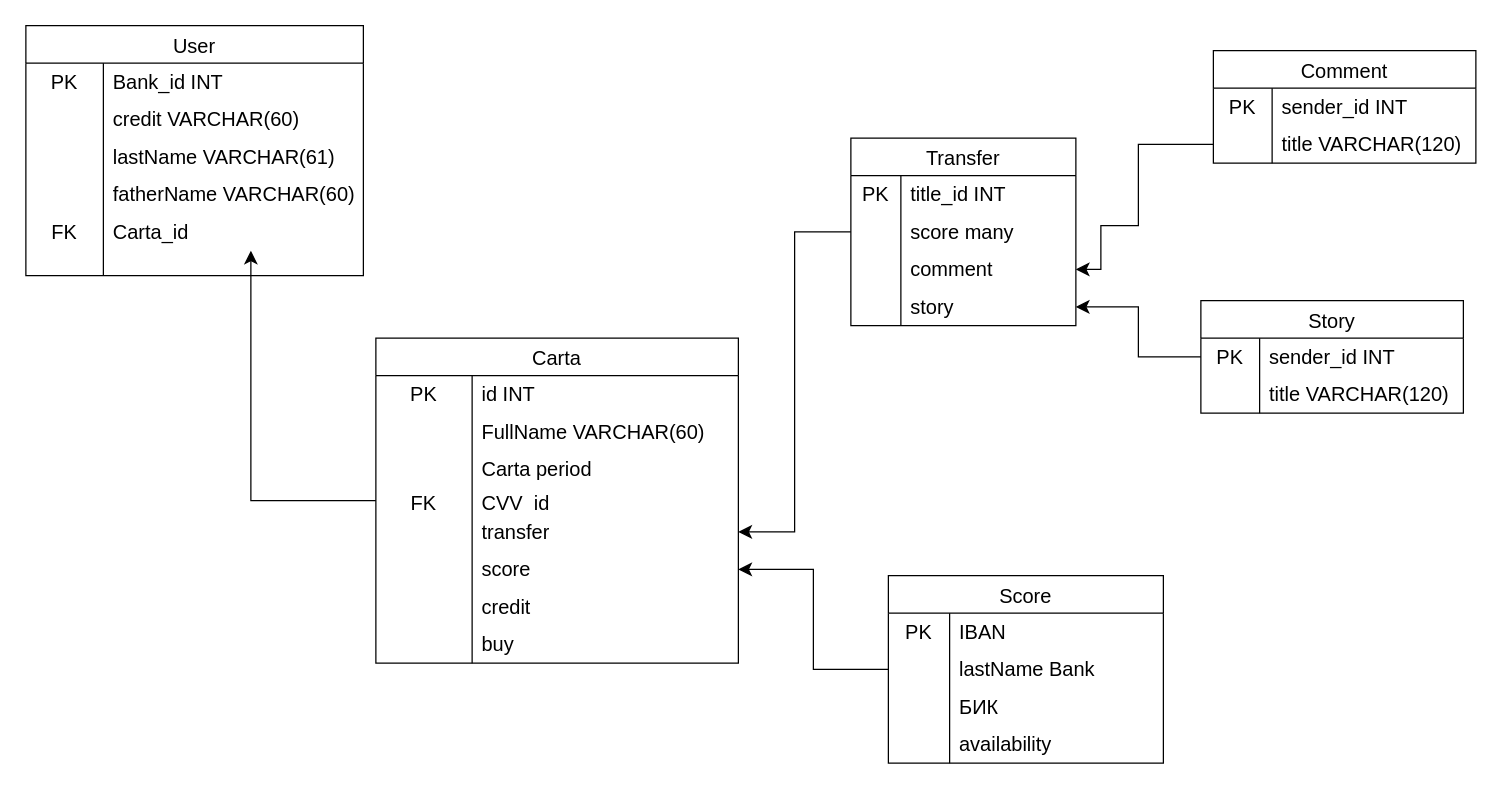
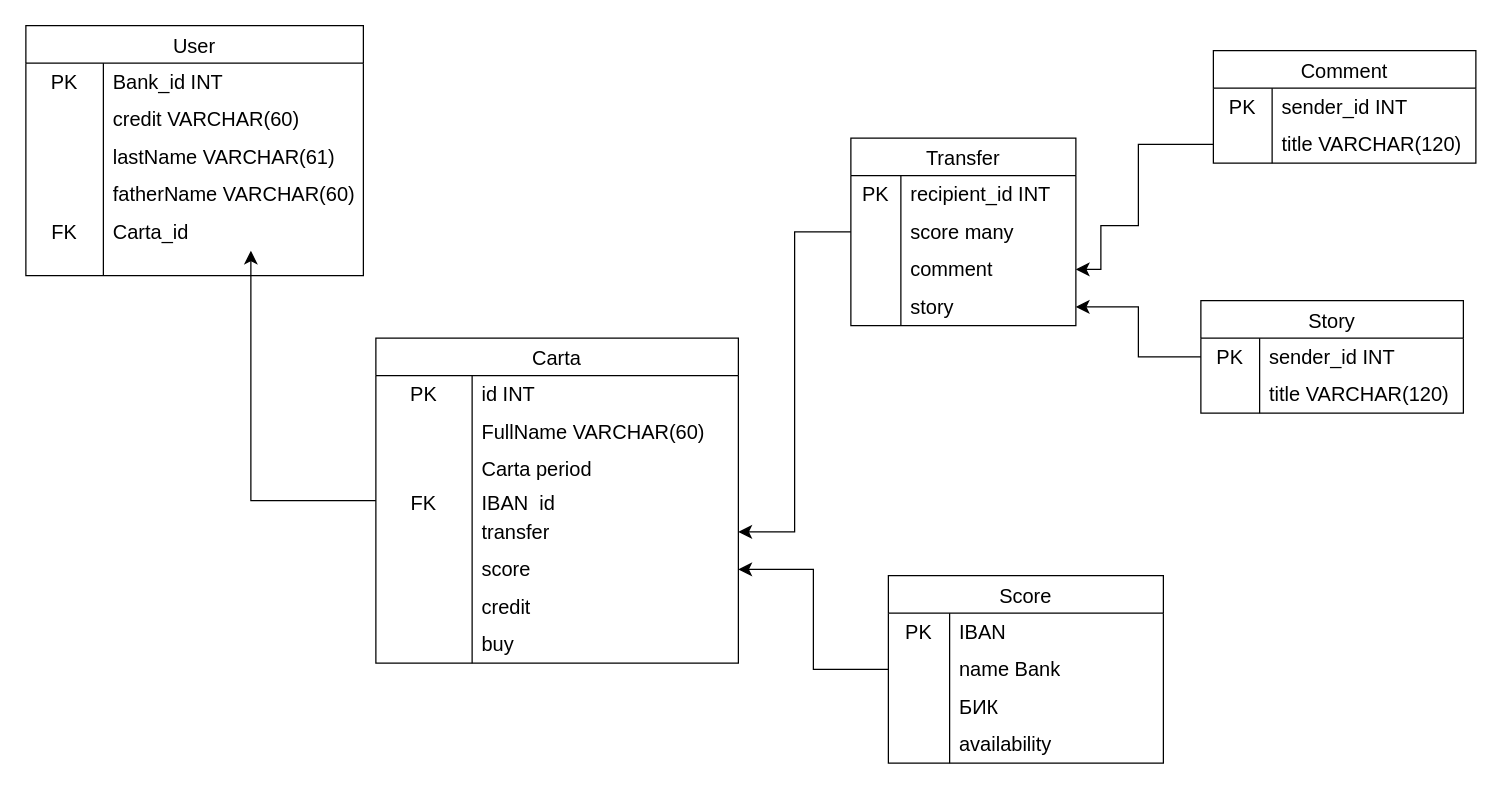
node "title_id INT": label "title_id INT" -> "recipient_id INT"
node "CVV_id": label "CVV_id" -> "IBAN_id"
node "lastName Bank": label "lastName Bank" -> "name Bank"
